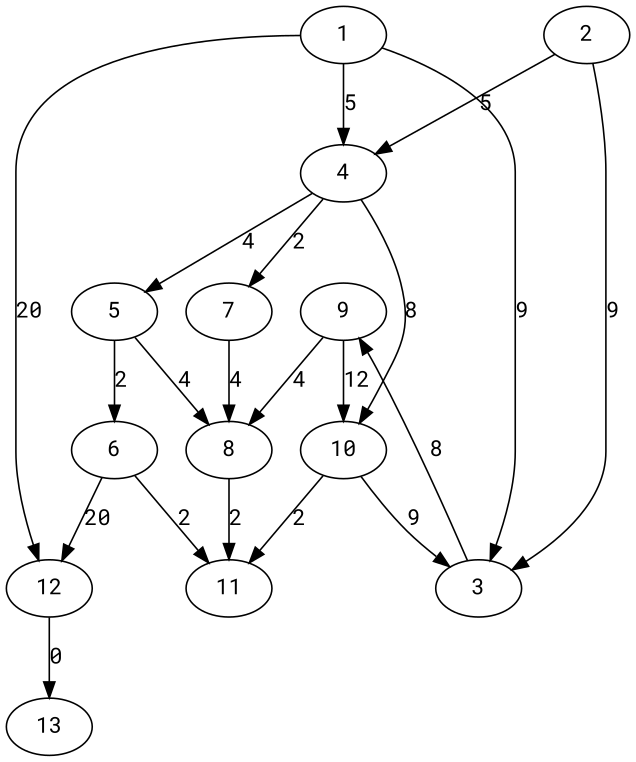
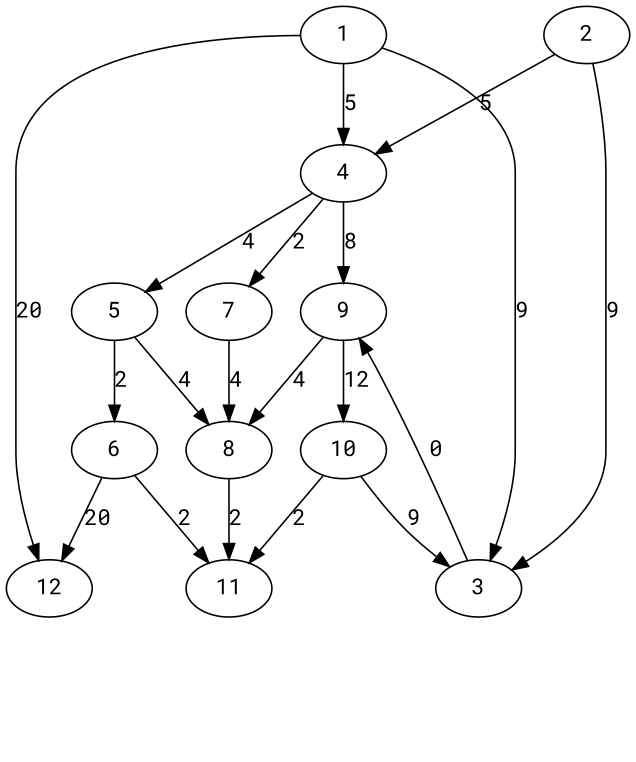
edge "4" -> "10": now "4" -> "9"
edge "3" -> "9": label "8" -> "0"
node "13": removed
